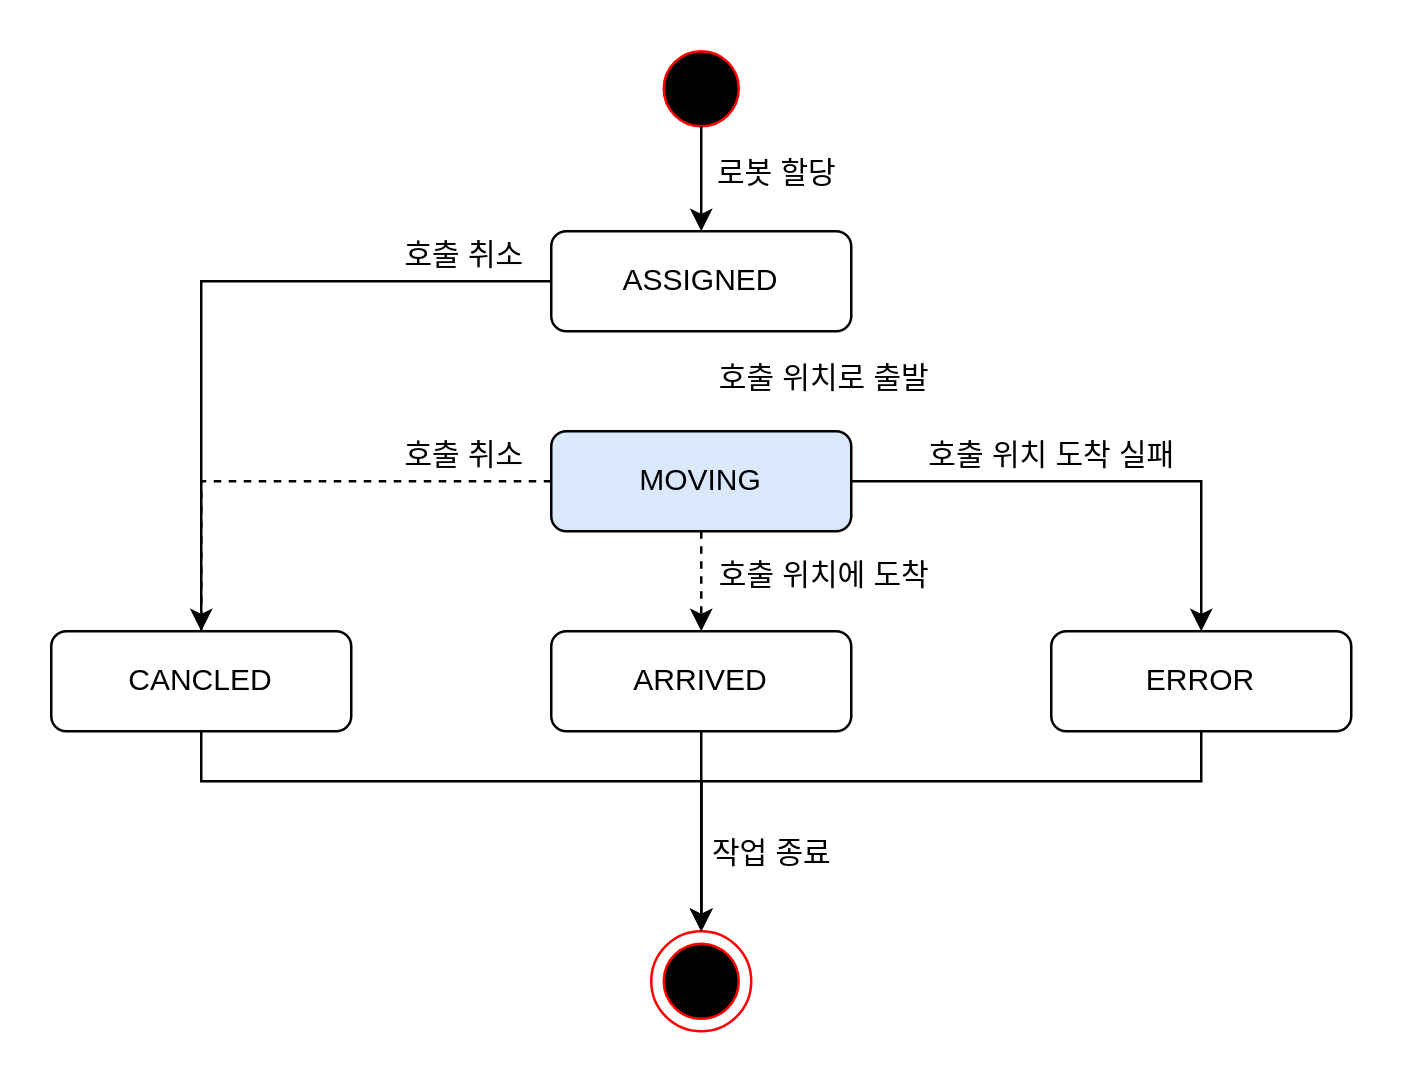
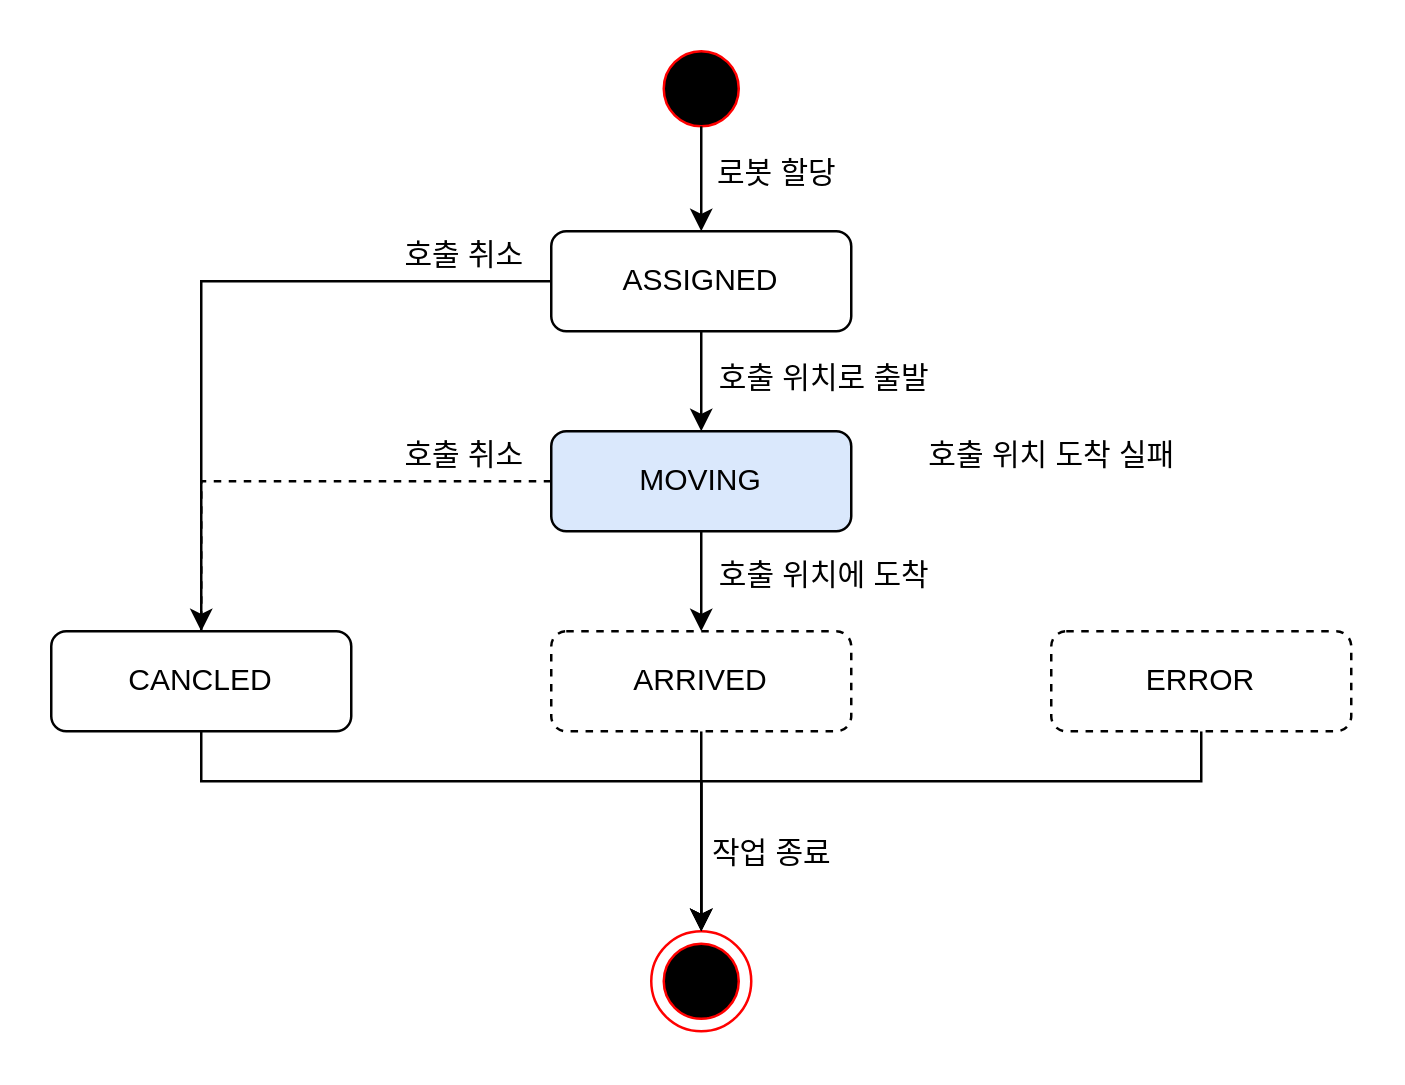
edge "ASSIGNED" -> "MOVING": added
edge "MOVING" -> "ERROR": removed
edge "MOVING" -> "ARRIVED": style dashed -> solid
node "ARRIVED": style solid -> dashed
node "ERROR": style solid -> dashed
